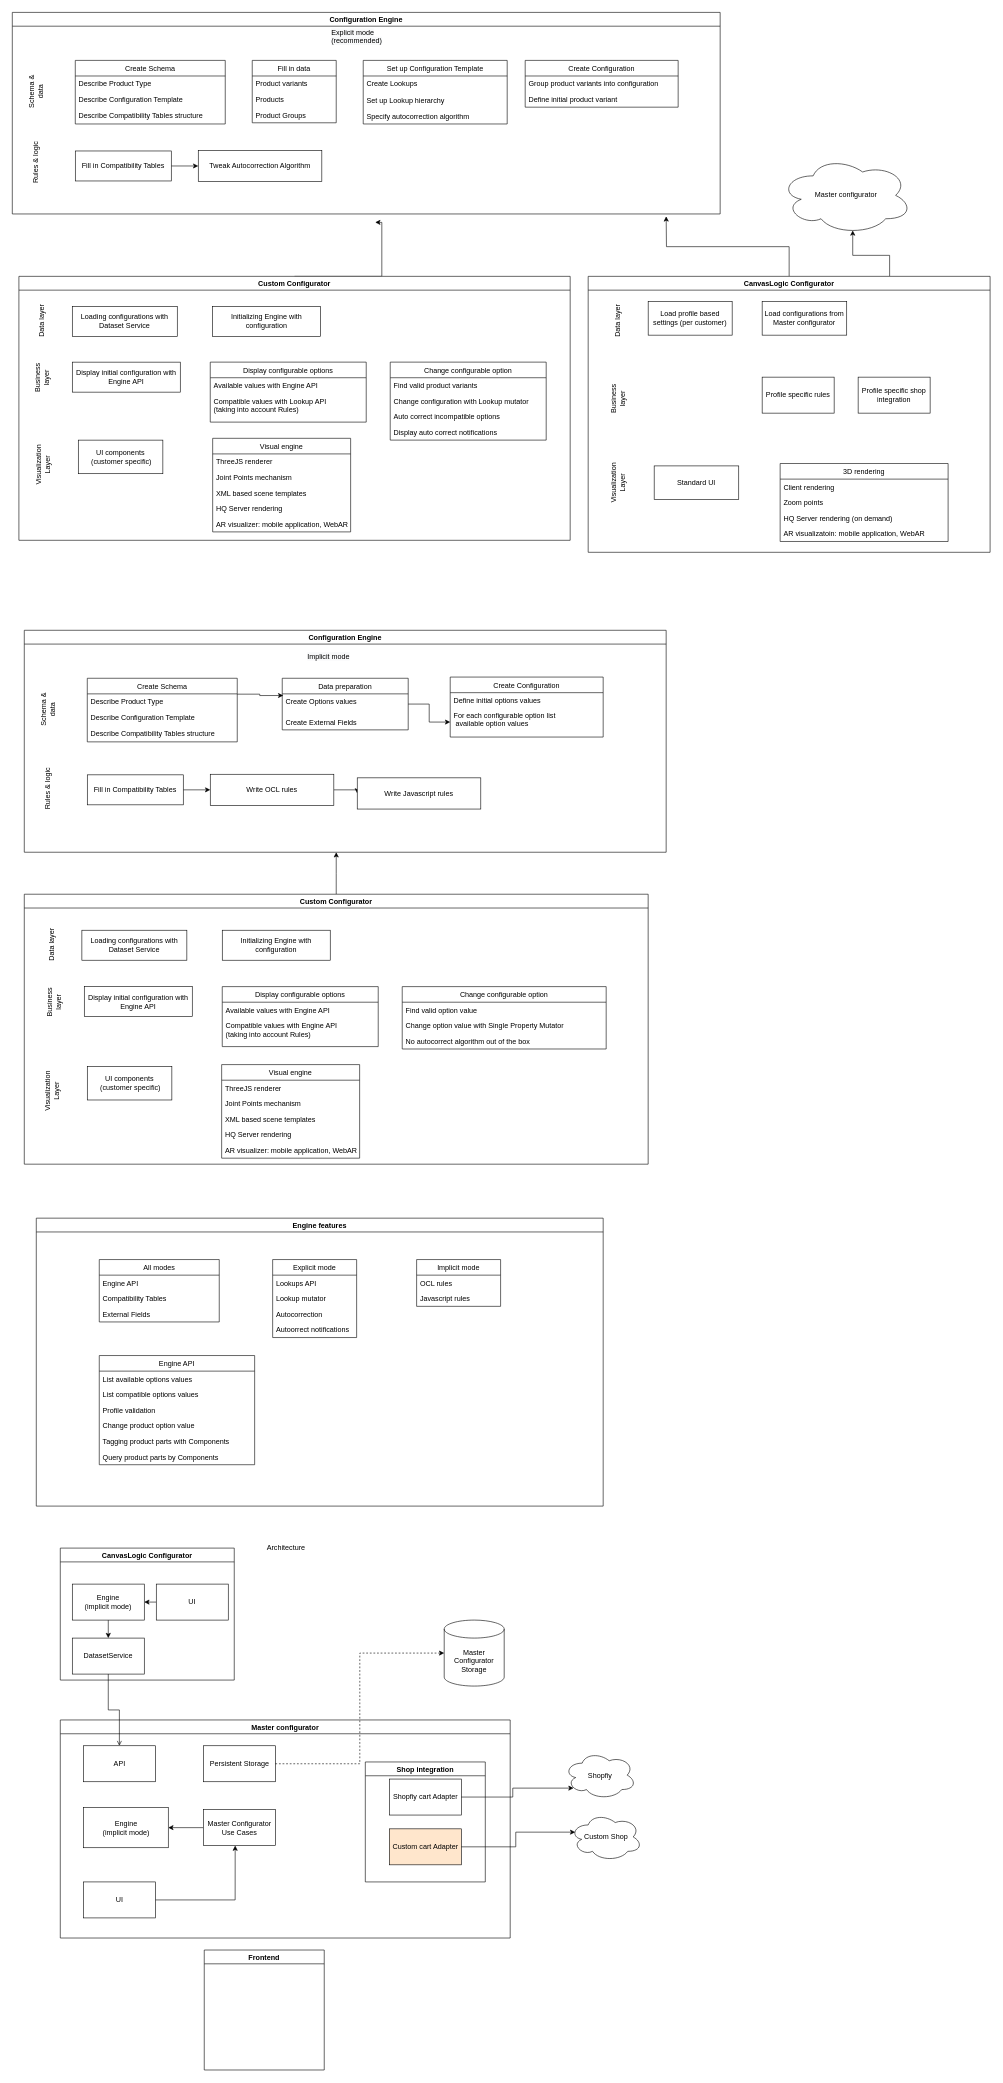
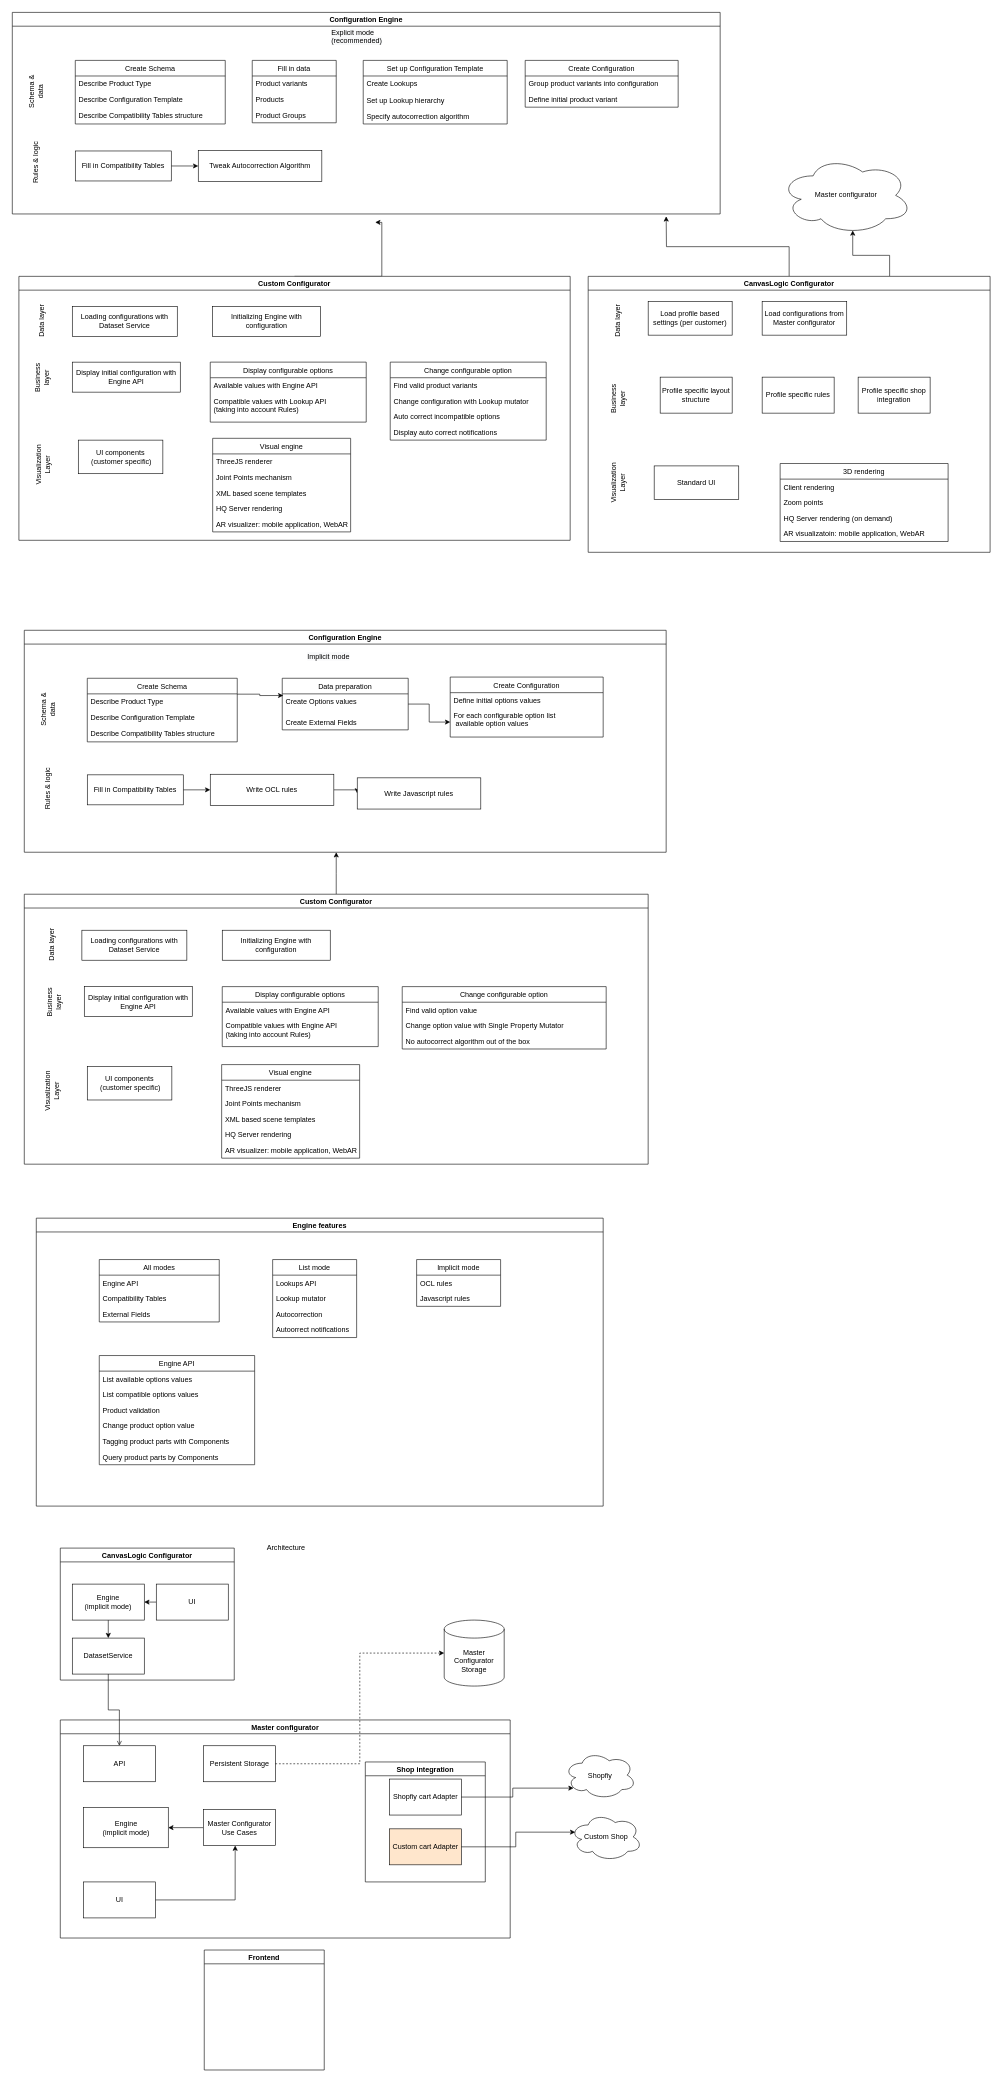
node "Profile specific layout structure": added
node "Explicit mode": label "Explicit mode" -> "List mode"
node "Profile validation": label "Profile validation" -> "Product validation"
